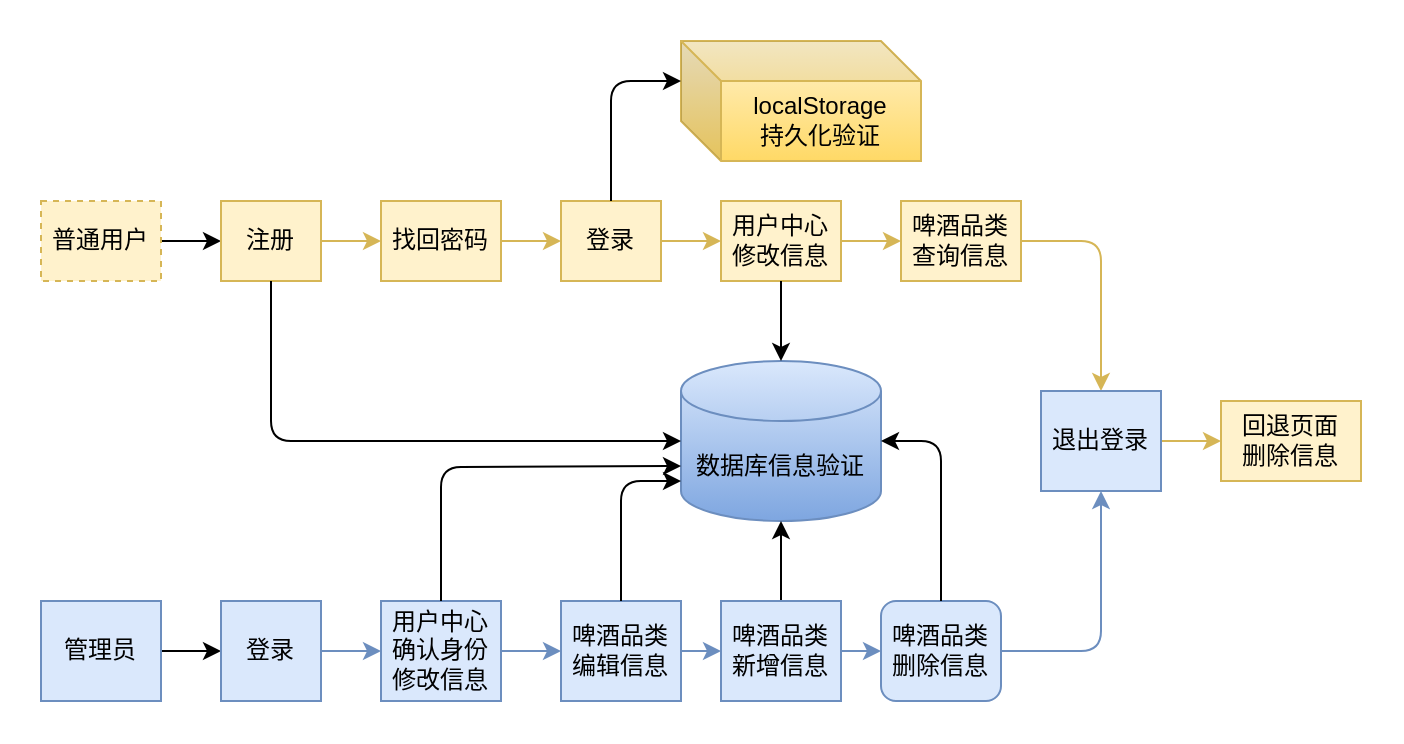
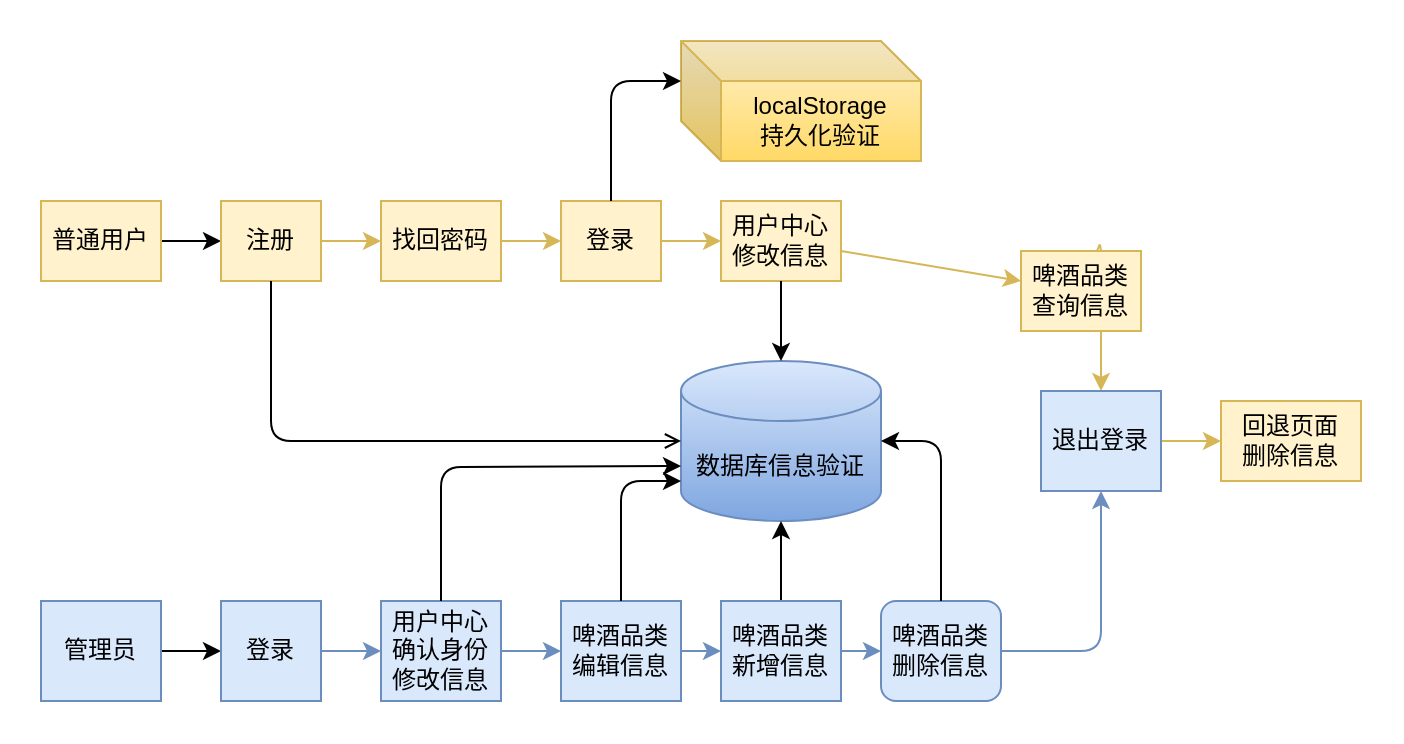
node "普通用户": style dashed -> solid
node "啤酒品类 查询信息": moved (961, 241) -> (1081, 291)
edge "注册" -> "数据库信息验证": arrowhead classic -> open
